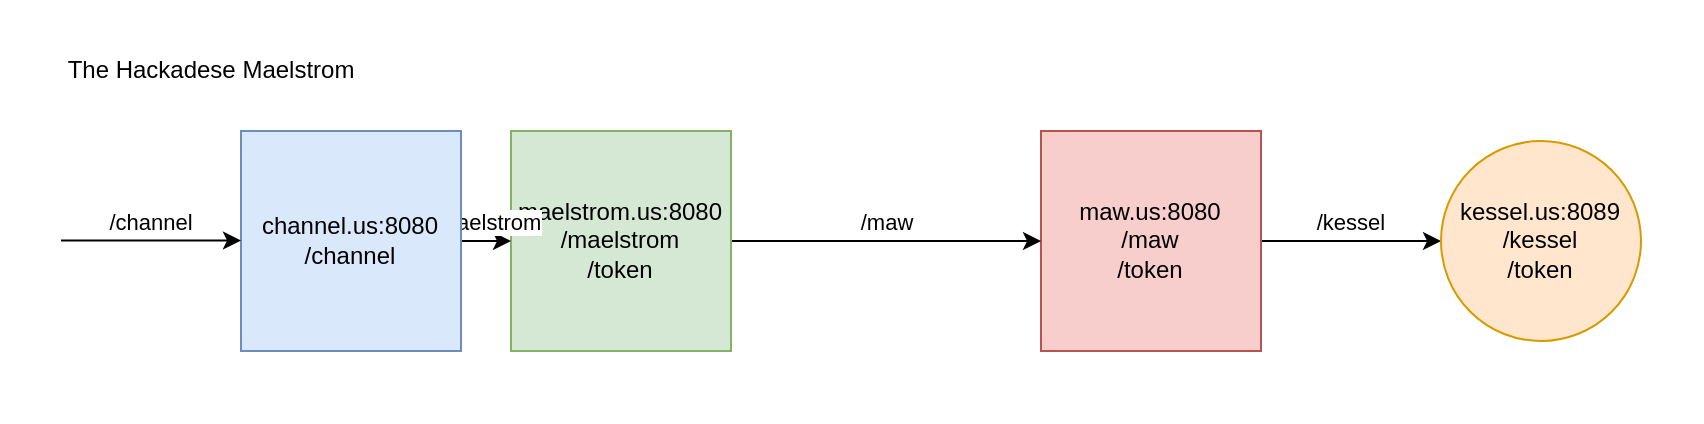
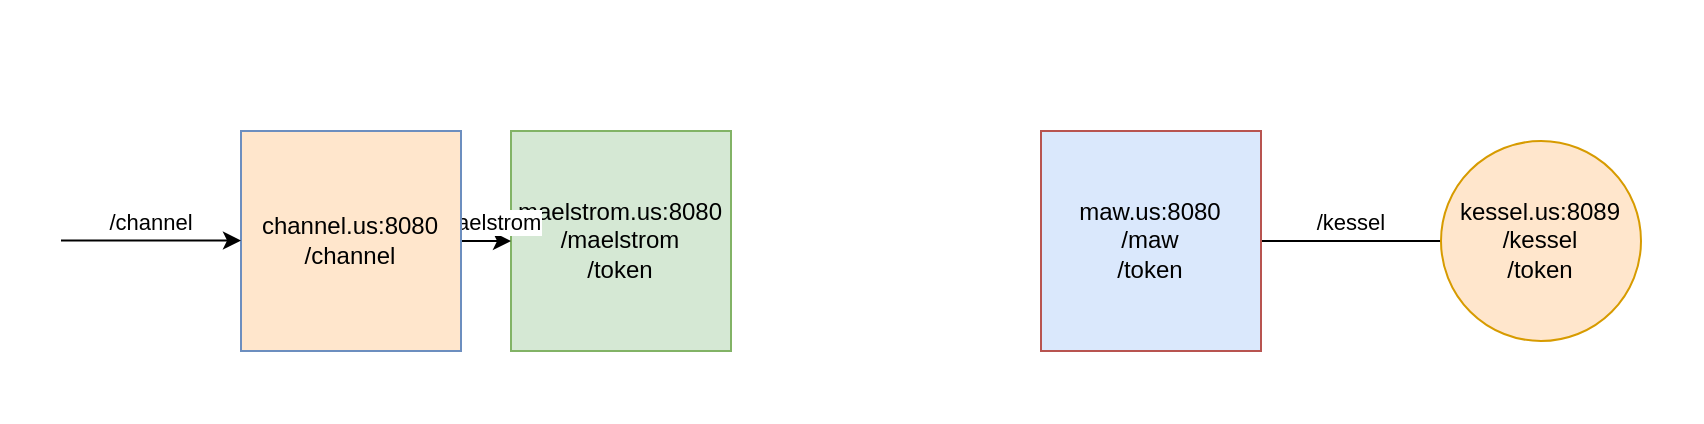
node "The Hackadese Maelstrom": removed
node "channel.us:8080 /channel": fillcolor #dae8fc -> #ffe6cc
edge "maelstrom.us:8080 /maelstrom /token" -> "maw.us:8080 /maw /token": removed, label "/maw"
node "maw.us:8080 /maw /token": fillcolor #f8cecc -> #dae8fc
edge "maw.us:8080 /maw /token" -> "kessel.us:8089 /kessel /token": arrowhead classic -> none
